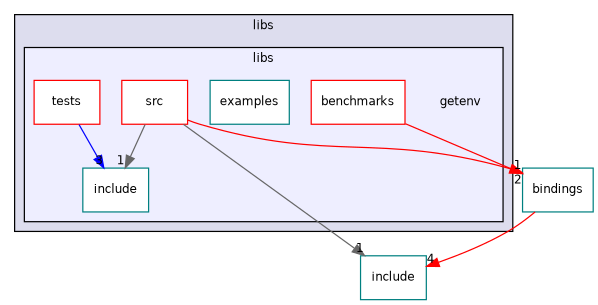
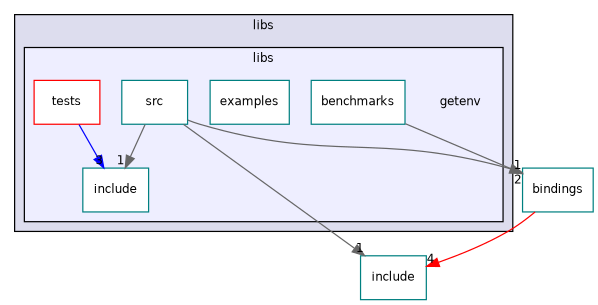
node "src": color red -> teal
node "benchmarks": color red -> teal
edge "benchmarks" -> "bindings": color red -> gray40
edge "src" -> "bindings": color red -> gray40
